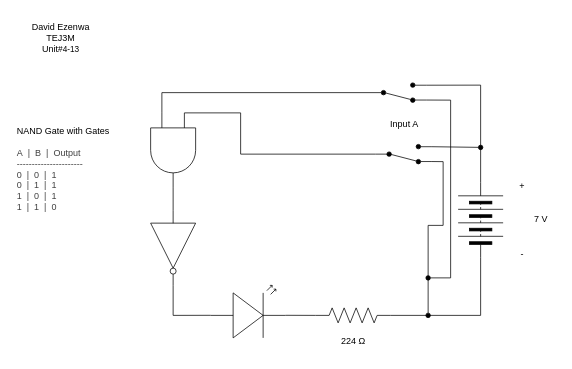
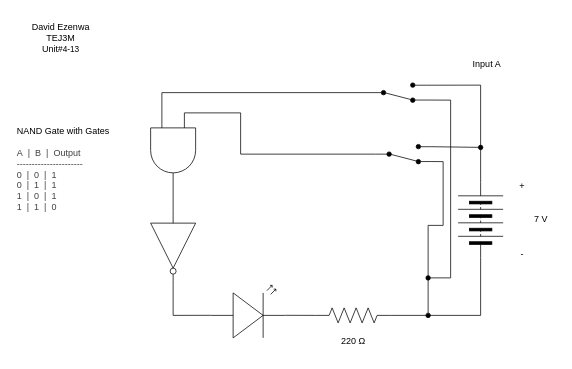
node "Input A": moved (404, 124) -> (486, 64)
node "224 Ω": label "224 Ω" -> "220 Ω"
